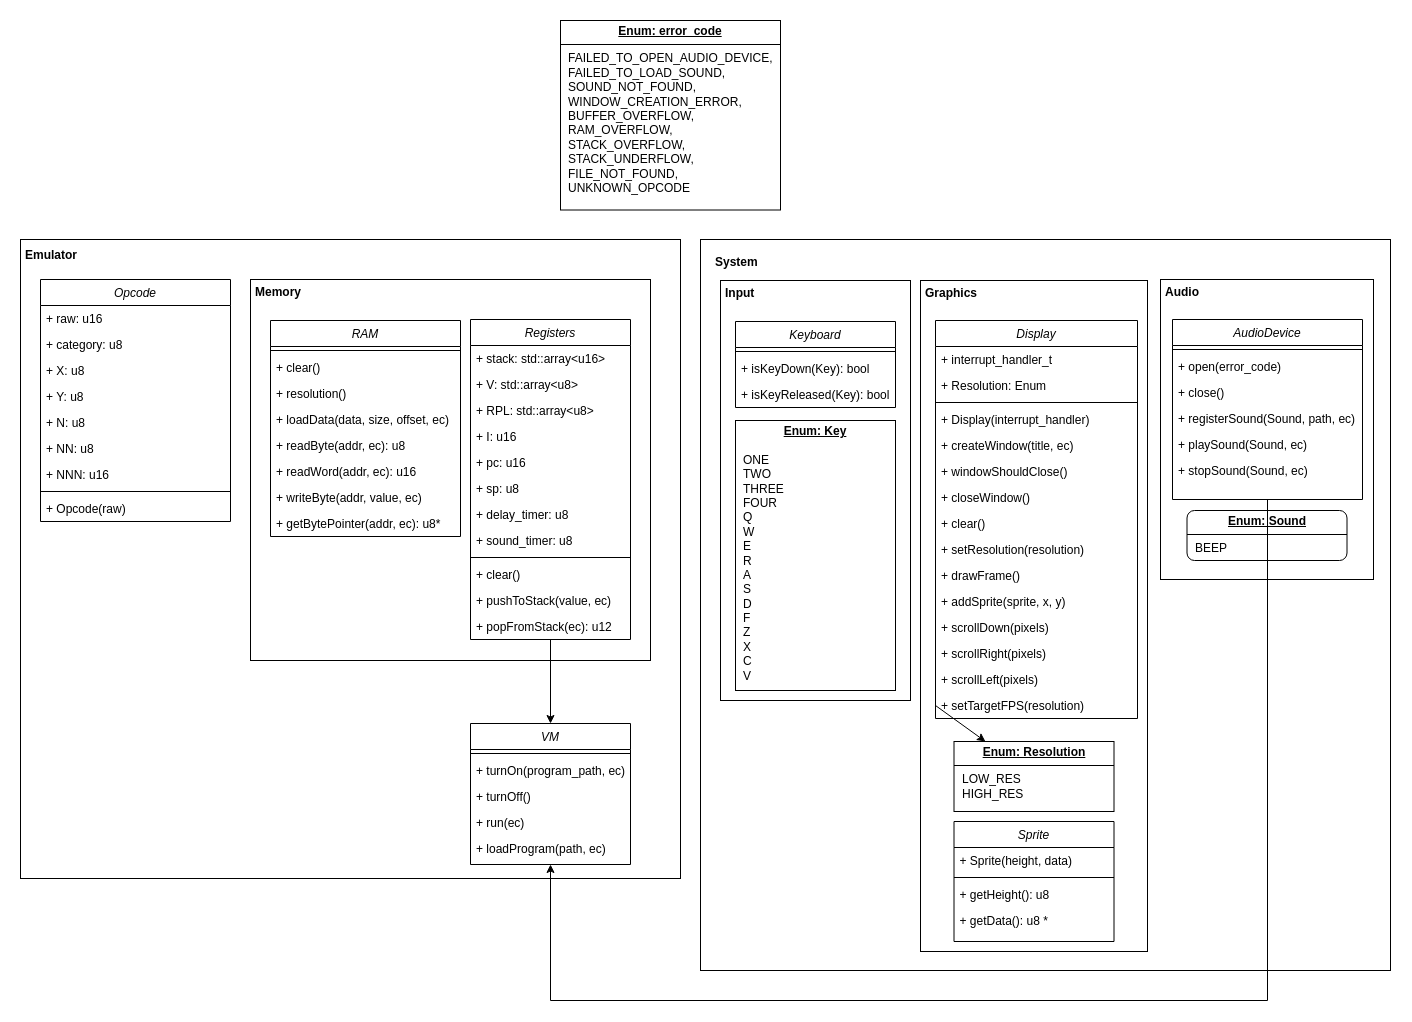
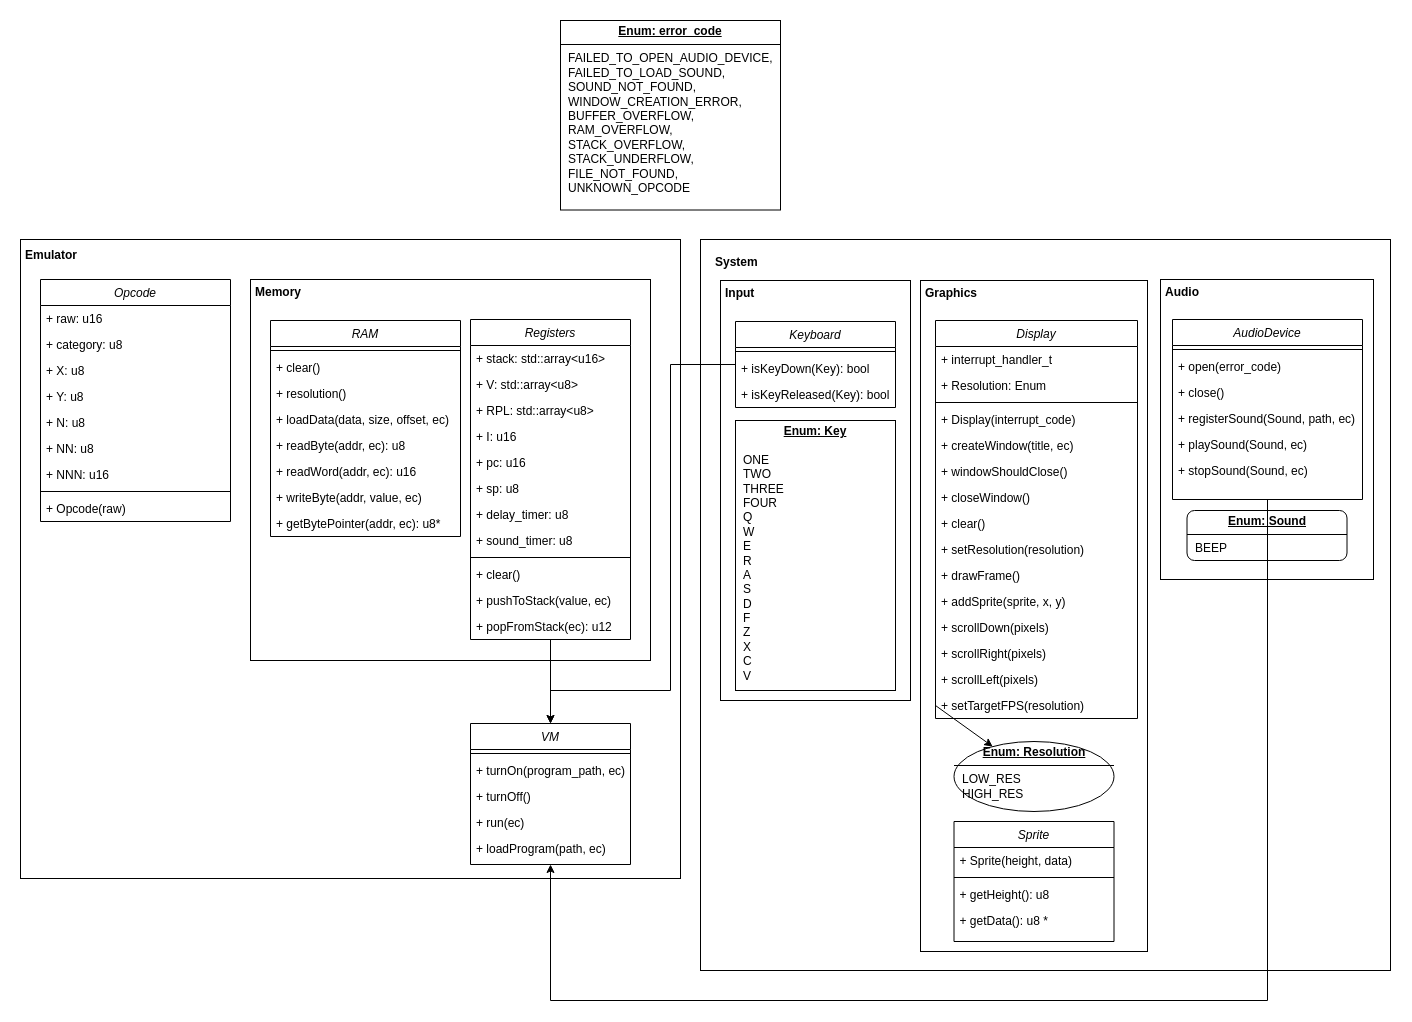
node "+ Display(interrupt_handler)": label "+ Display(interrupt_handler)" -> "+ Display(interrupt_code)"
edge "Keyboard" -> "VM": added
node "Enum: Resolution LOW_RES HIGH_RES": shape rectangle -> ellipse
